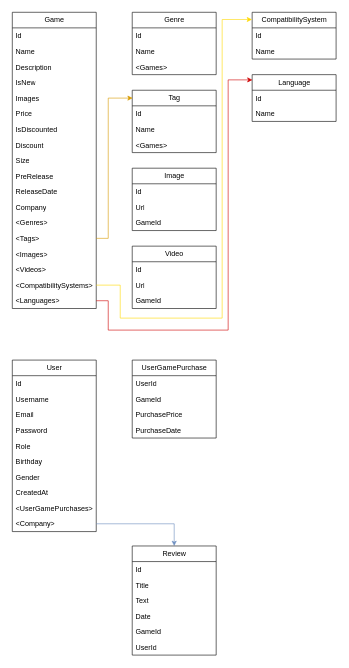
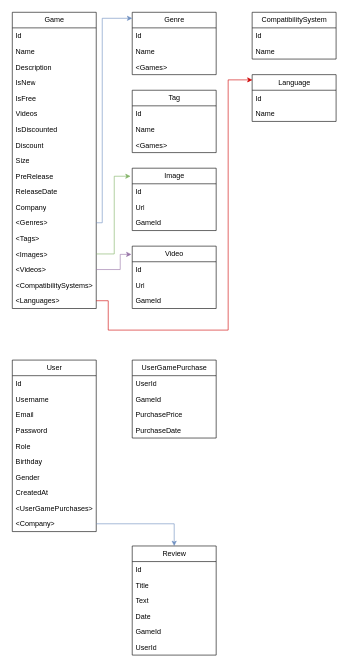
edge "<CompatibilitySystems>" -> "CompatibilitySystem": removed
node "Images": label "Images" -> "IsFree"
node "Price": label "Price" -> "Videos"
edge "<Images>" -> "Image": added
edge "<Genres>" -> "Genre": added
edge "<Tags>" -> "Tag": removed
edge "<Videos>" -> "Video": added
